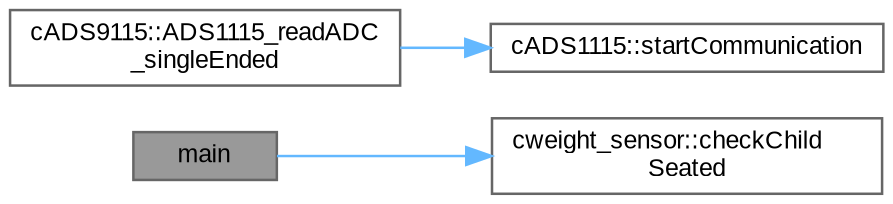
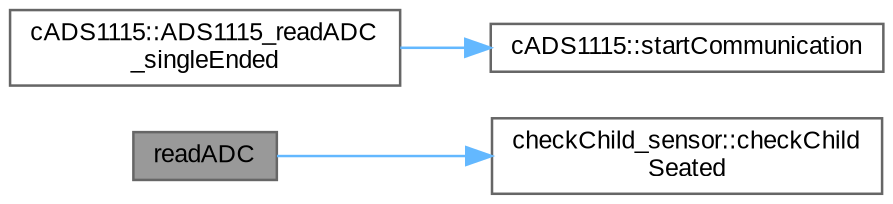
node "cADS9115::ADS1115_readADC _singleEnded": label "cADS9115::ADS1115_readADC _singleEnded" -> "cADS1115::ADS1115_readADC _singleEnded"
node "main": label "main" -> "readADC"
node "cweight_sensor::checkChild Seated": label "cweight_sensor::checkChild Seated" -> "checkChild_sensor::checkChild Seated"
